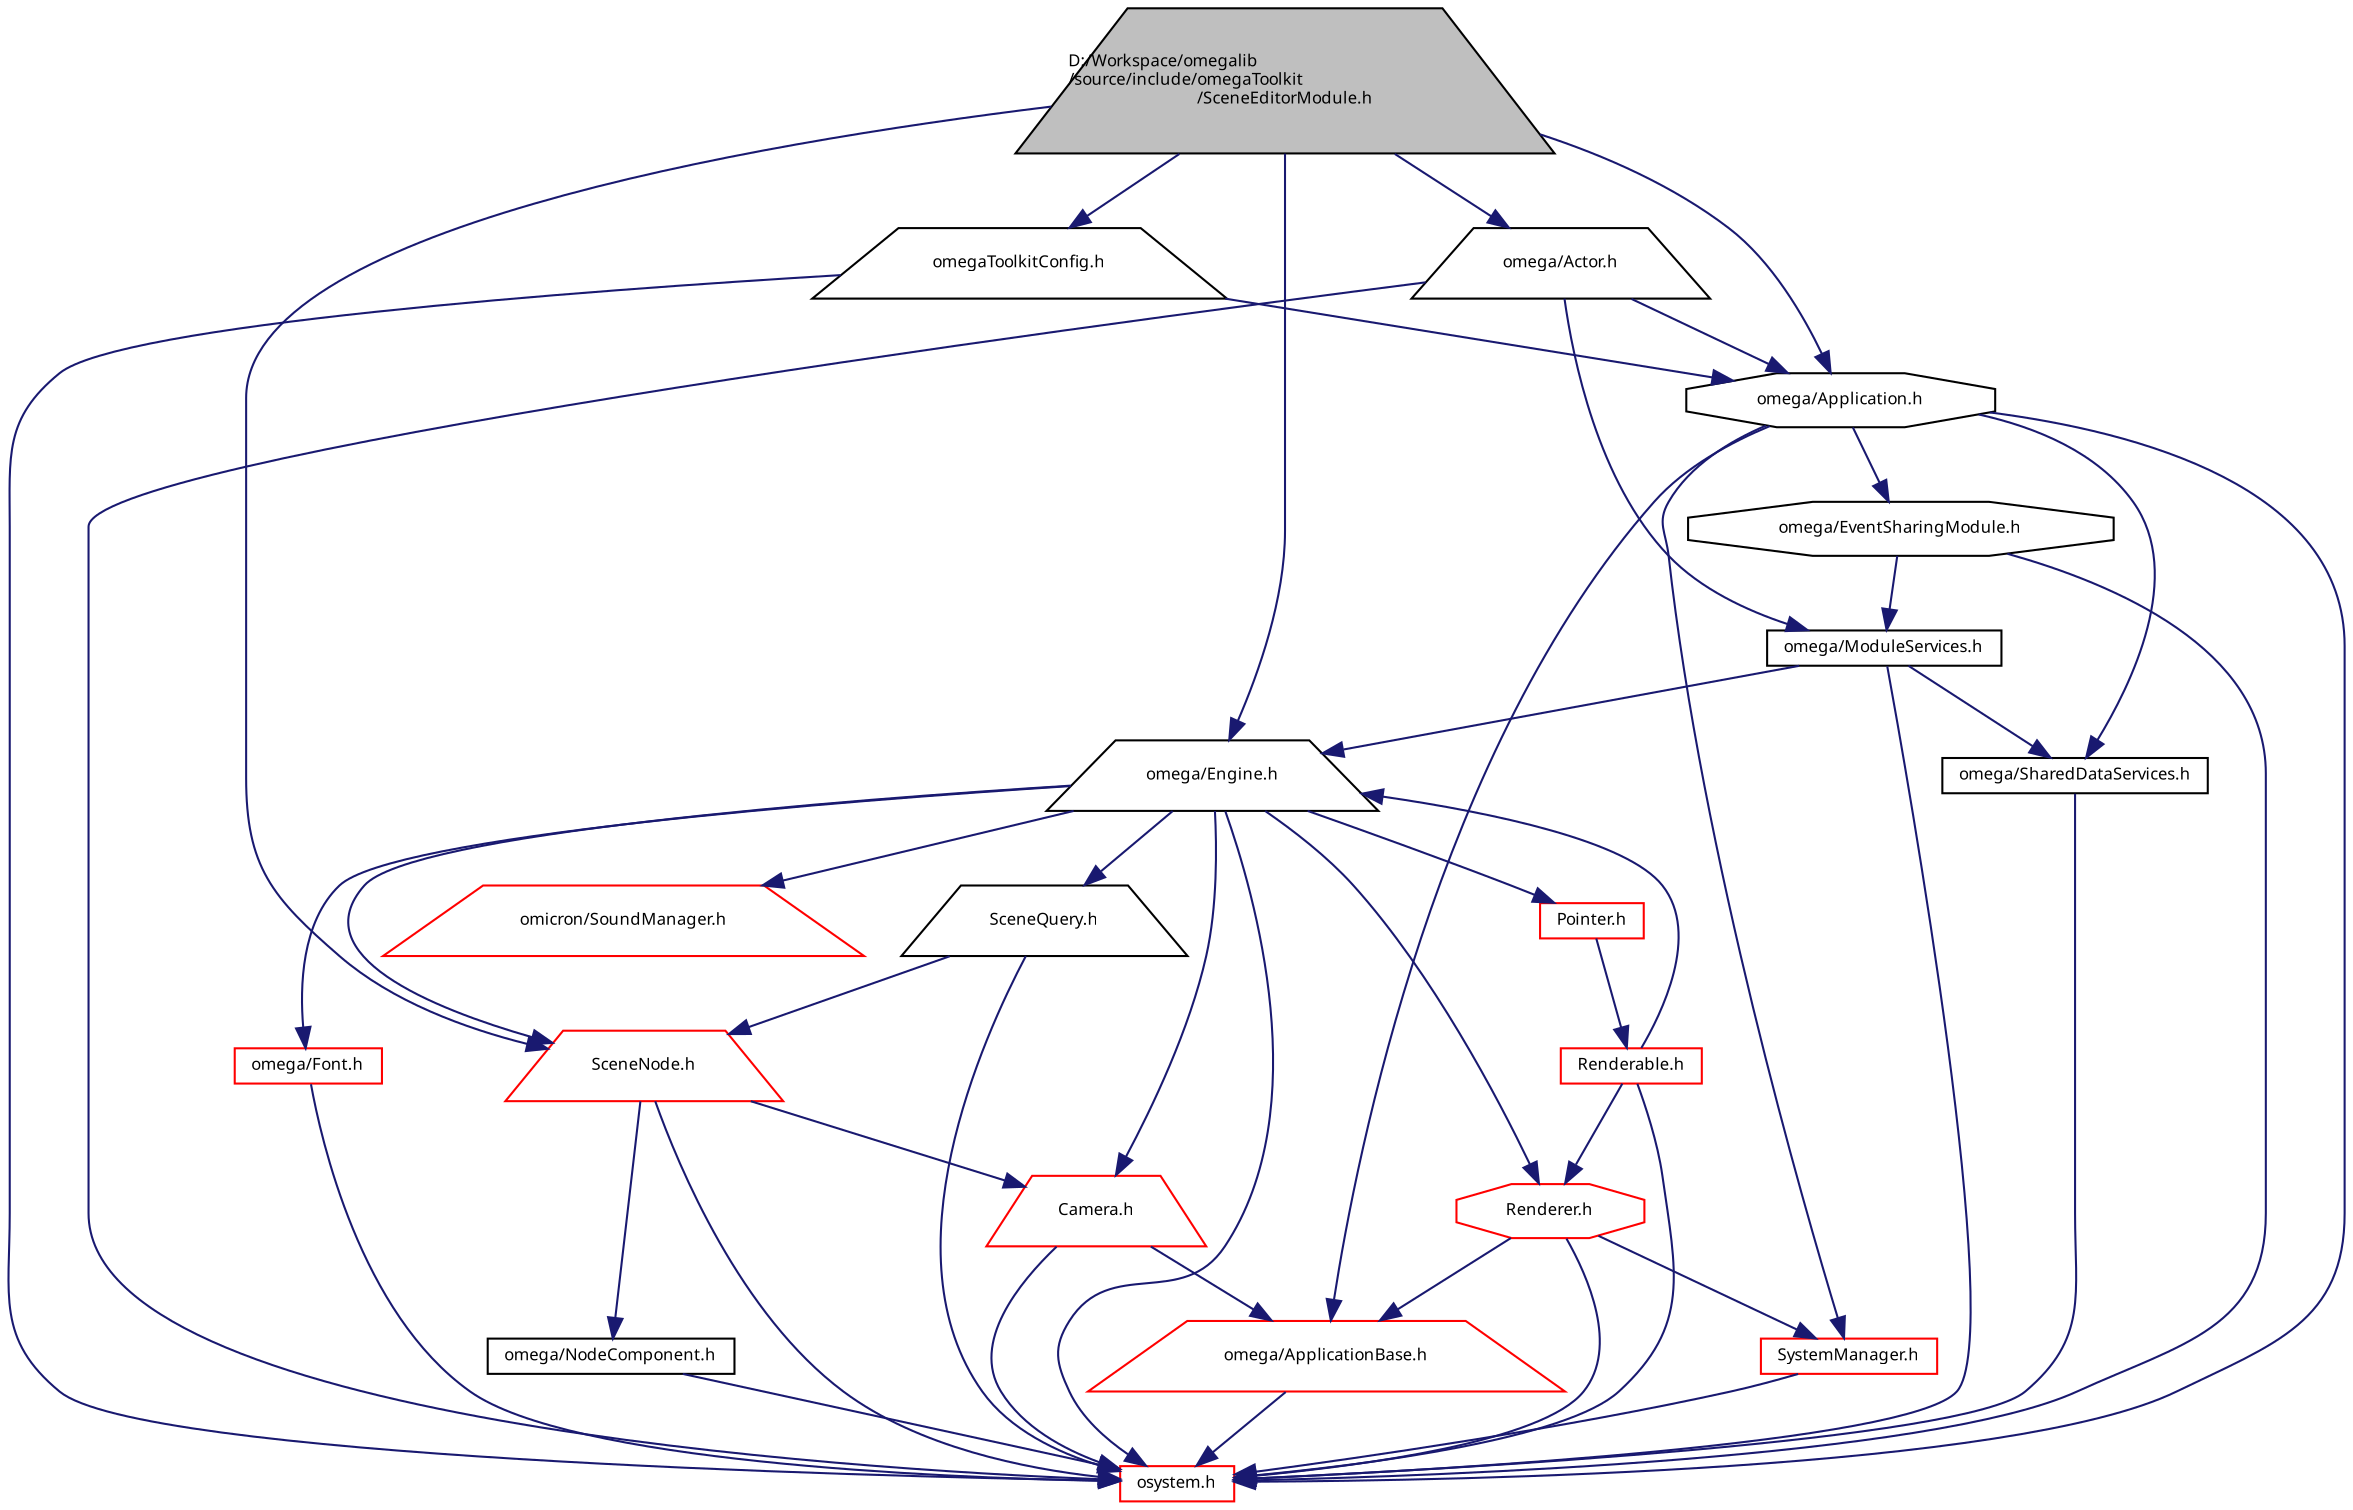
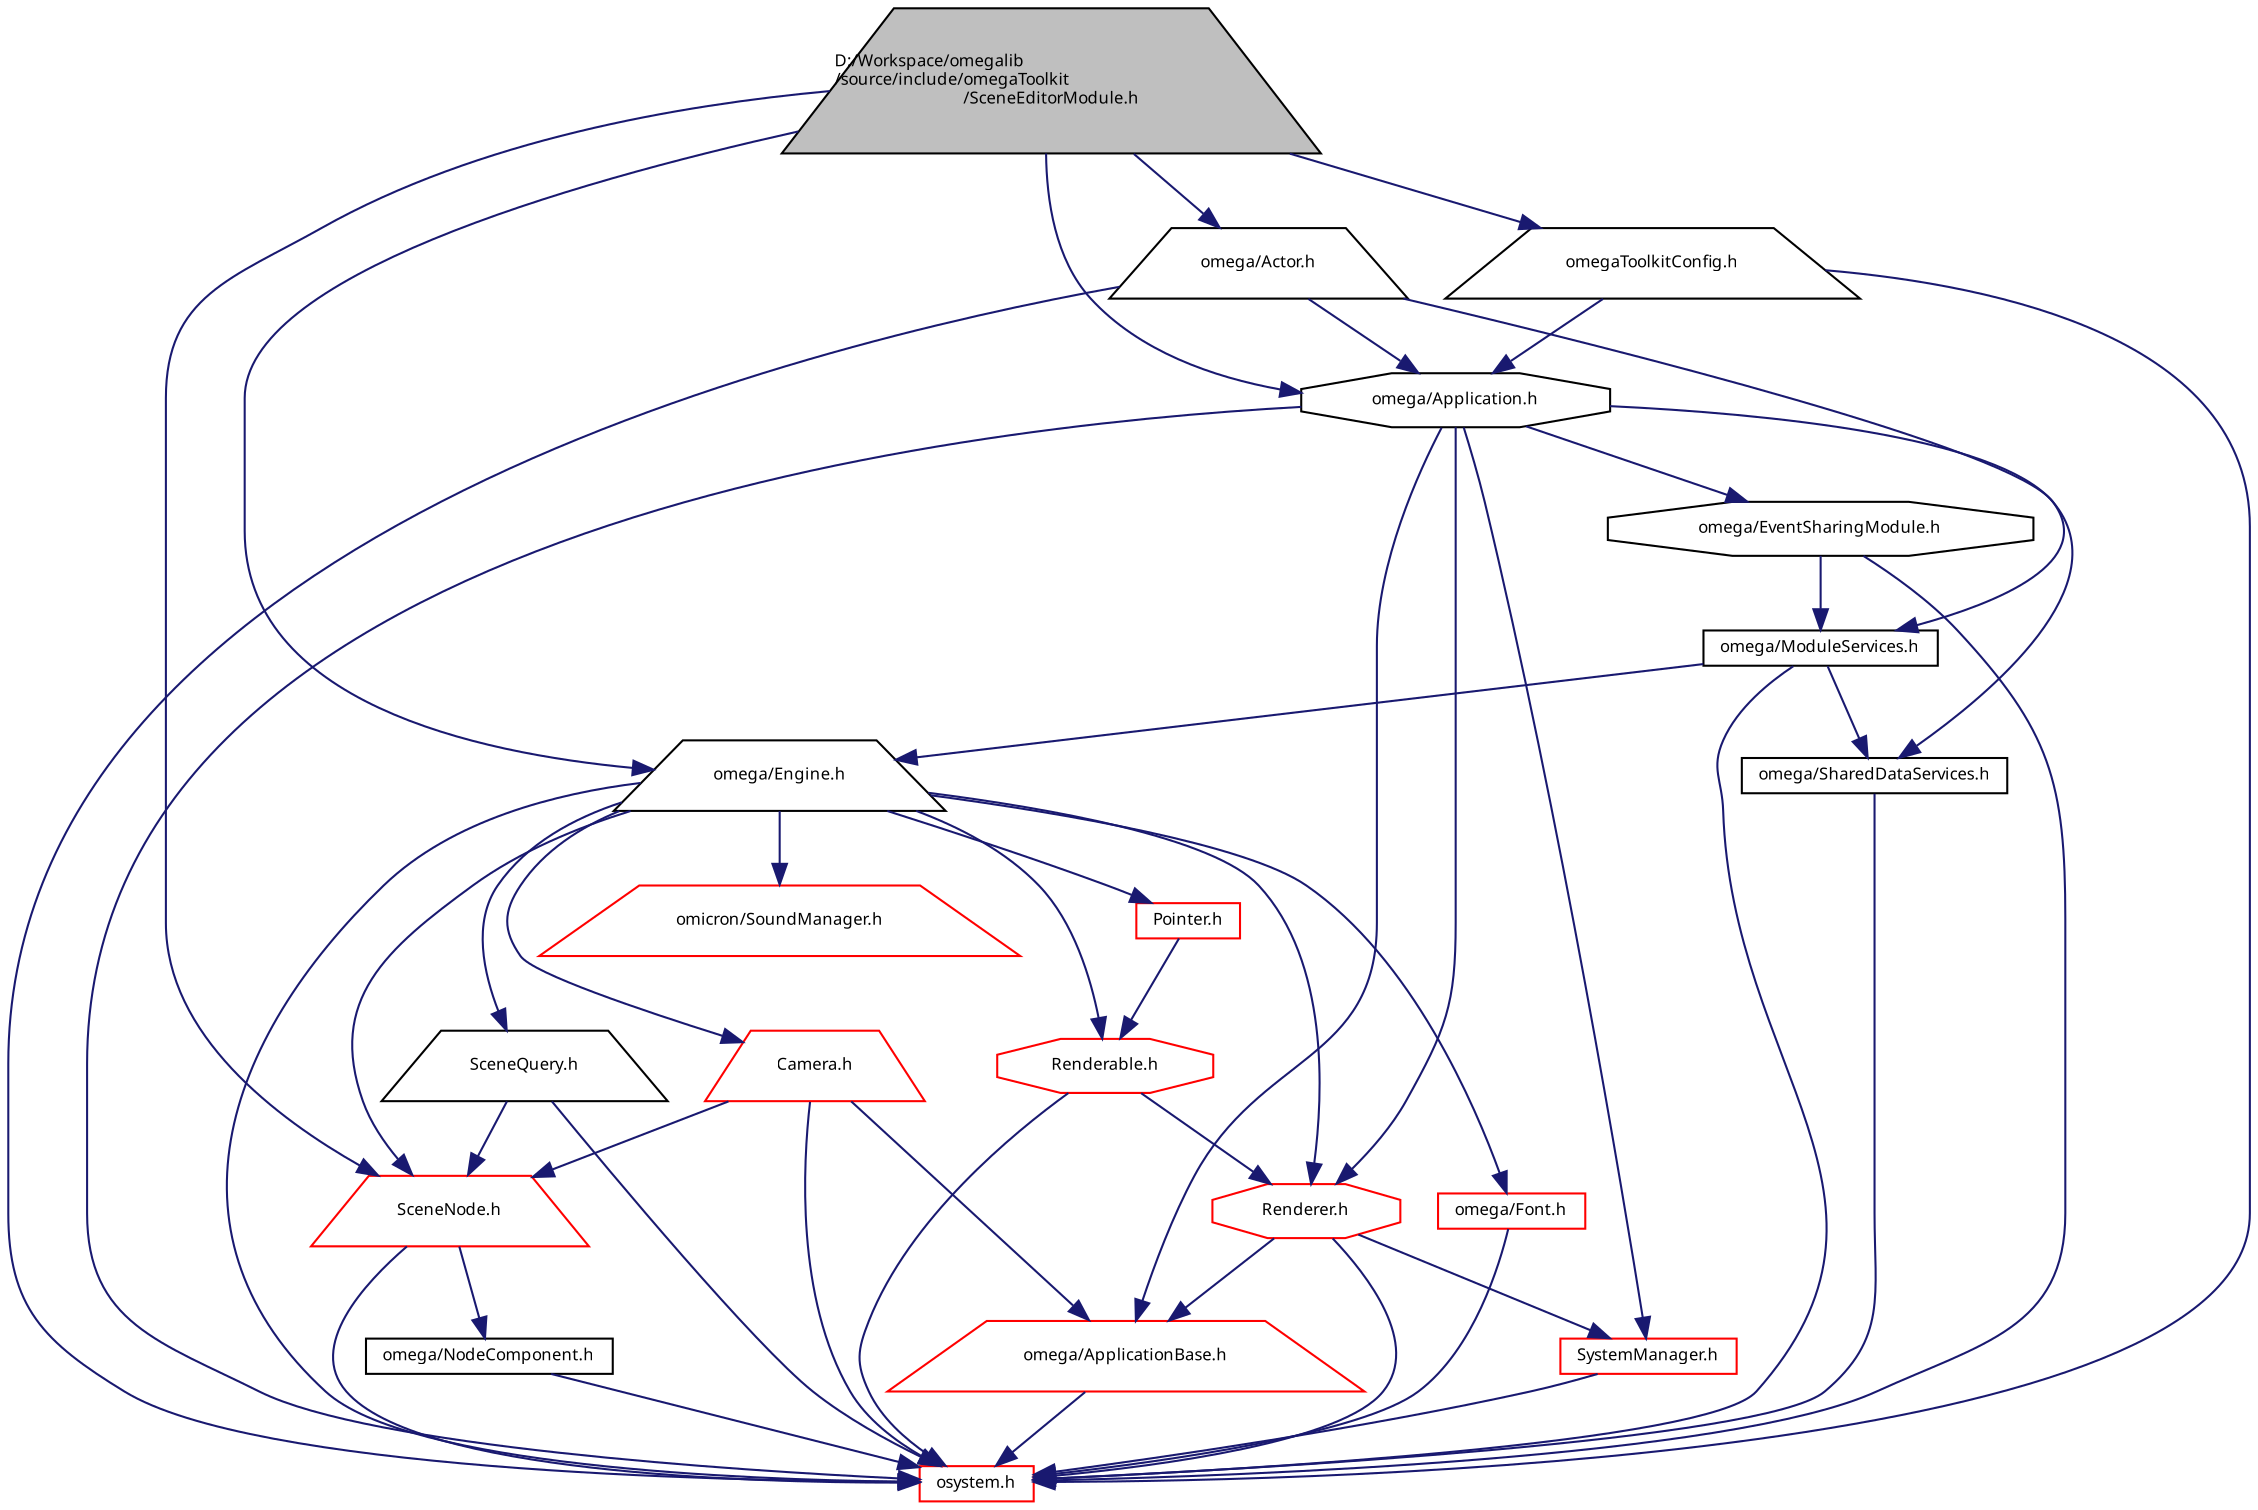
edge "omega/Application.h" -> "Renderer.h": added
edge "Renderable.h" -> "omega/Engine.h": reversed
node "Renderable.h": shape box -> octagon
edge "SceneNode.h" -> "Camera.h": reversed
